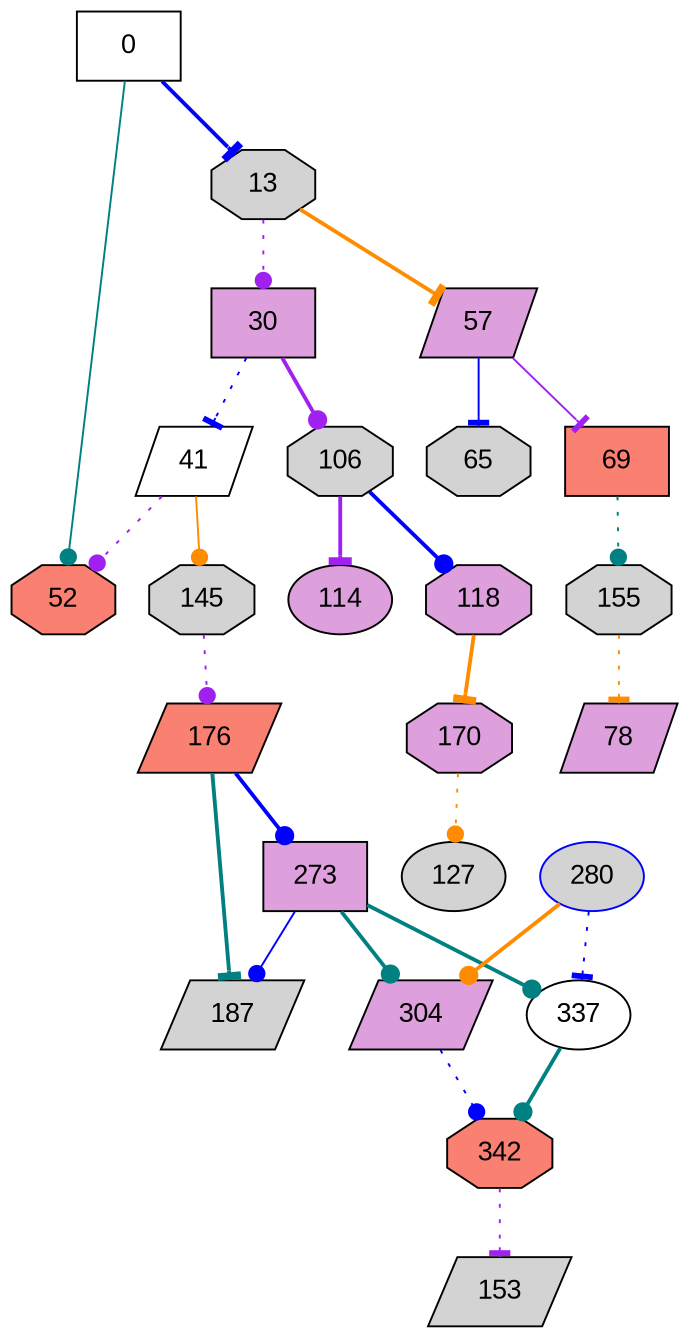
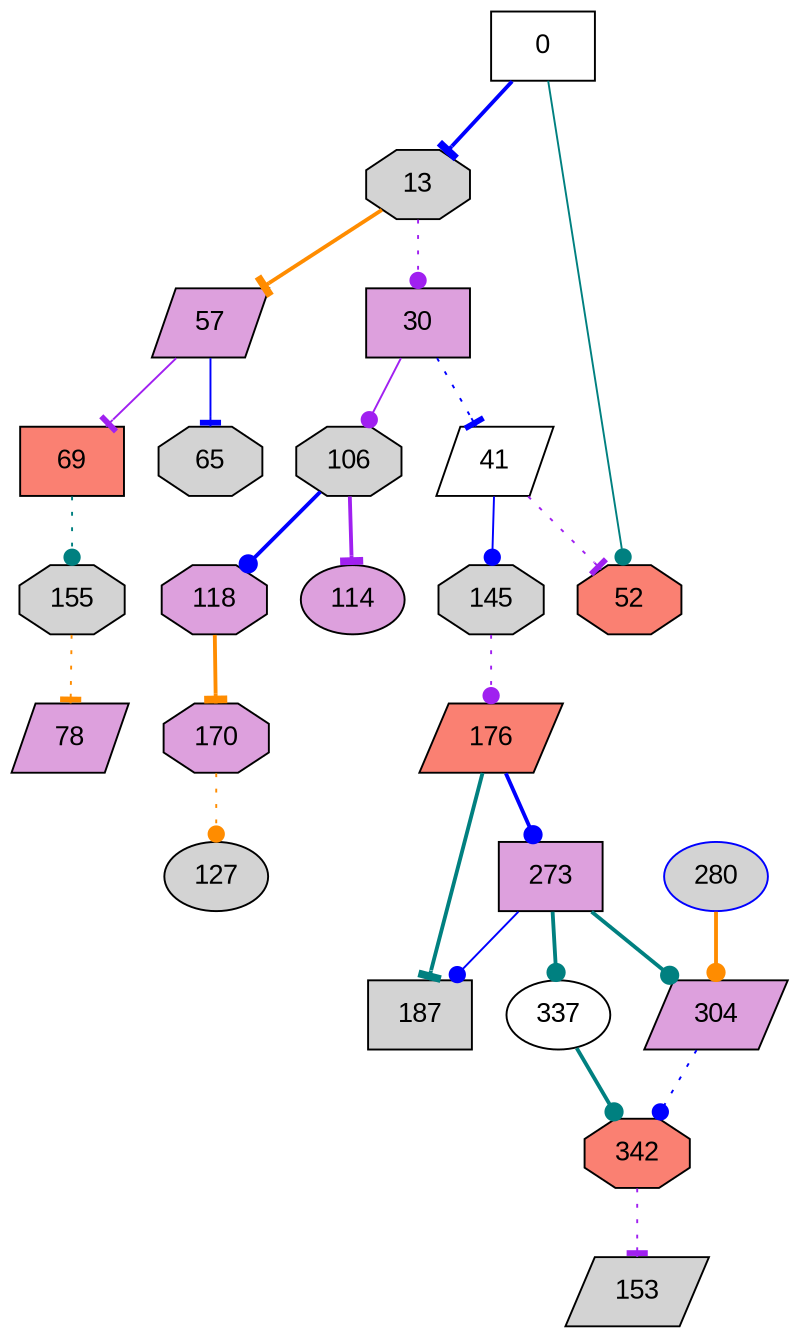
edge "30" -> "106": style bold -> solid
edge "41" -> "145": color darkorange -> blue
edge "41" -> "52": arrowhead dot -> tee
edge "280" -> "337": removed
node "187": shape parallelogram -> box
